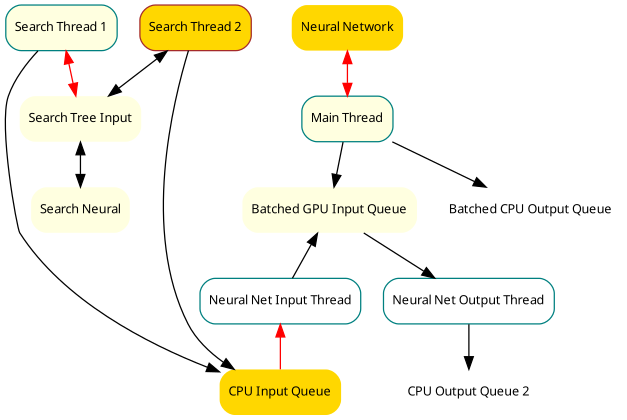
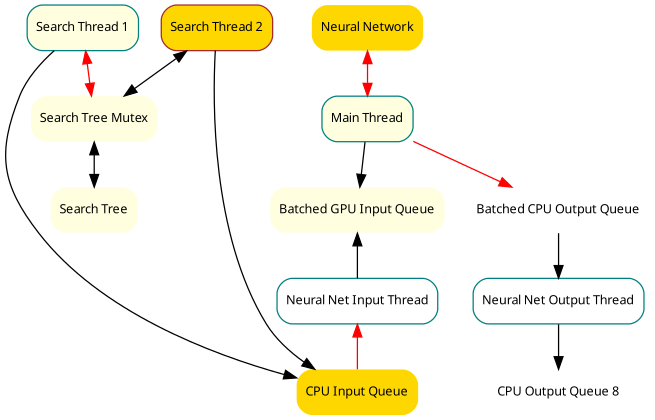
node "Search Tree Input": label "Search Tree Input" -> "Search Tree Mutex"
edge "Main Thread" -> "Batched CPU Output Queue": color black -> red
node "Search Neural": label "Search Neural" -> "Search Tree"
edge "Batched GPU Input Queue" -> "Neural Net Output Thread": now "Batched CPU Output Queue" -> "Neural Net Output Thread"
node "CPU Output Queue 2": label "CPU Output Queue 2" -> "CPU Output Queue 8"
